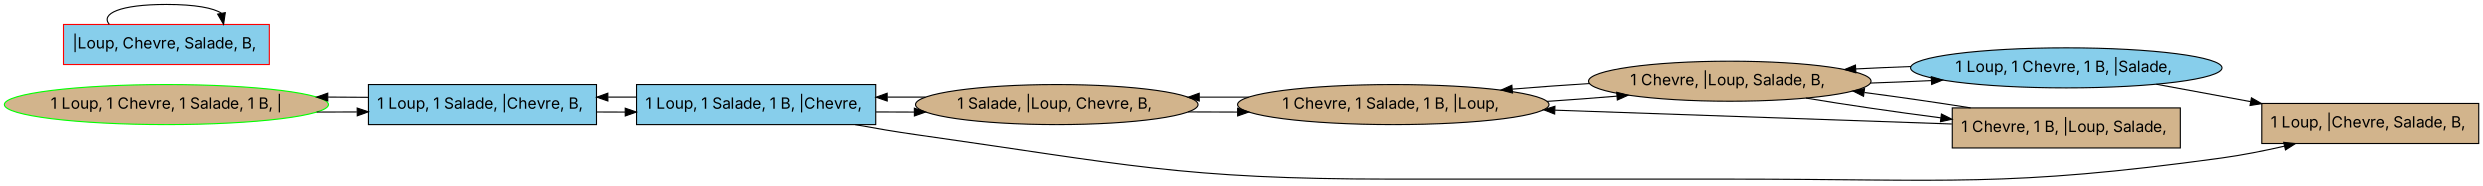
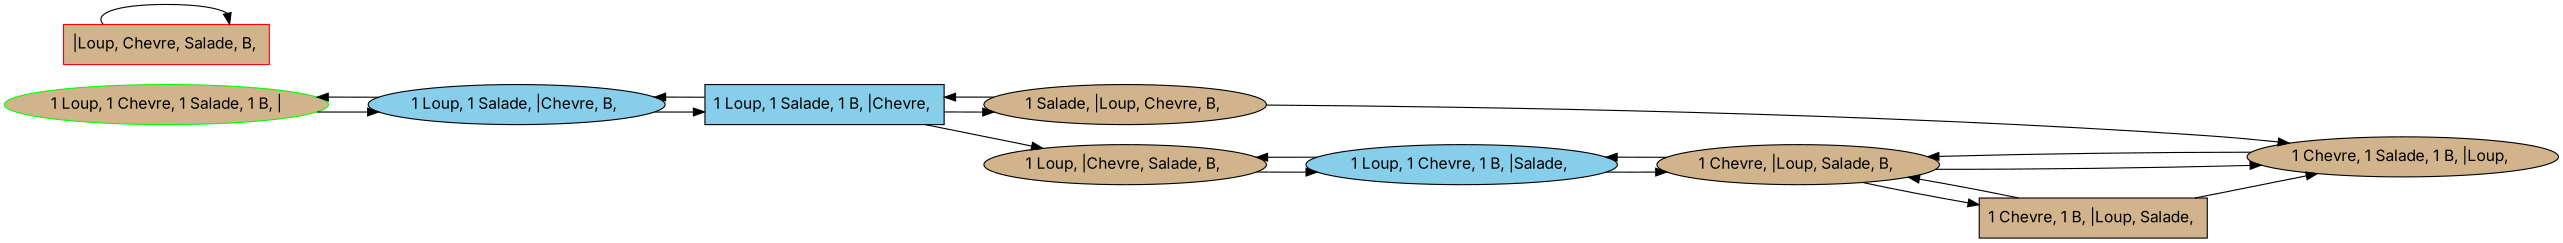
node "|Loup, Chevre, Salade, B,": fillcolor skyblue -> tan
edge "1 Chevre, 1 Salade, 1 B, |Loup," -> "1 Salade, |Loup, Chevre, B,": removed
node "1 Loup, 1 Salade, |Chevre, B,": shape box -> ellipse
node "1 Loup, |Chevre, Salade, B,": shape box -> ellipse
edge "1 Loup, |Chevre, Salade, B," -> "1 Loup, 1 Chevre, 1 B, |Salade,": added
